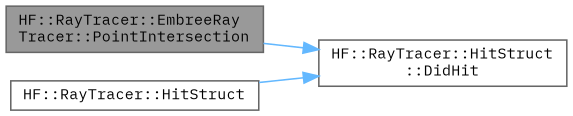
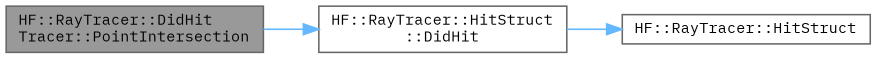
node "HF::RayTracer::EmbreeRay Tracer::PointIntersection": label "HF::RayTracer::EmbreeRay Tracer::PointIntersection" -> "HF::RayTracer::DidHit Tracer::PointIntersection"
edge "HF::RayTracer::HitStruct" -> "HF::RayTracer::HitStruct ::DidHit": reversed
